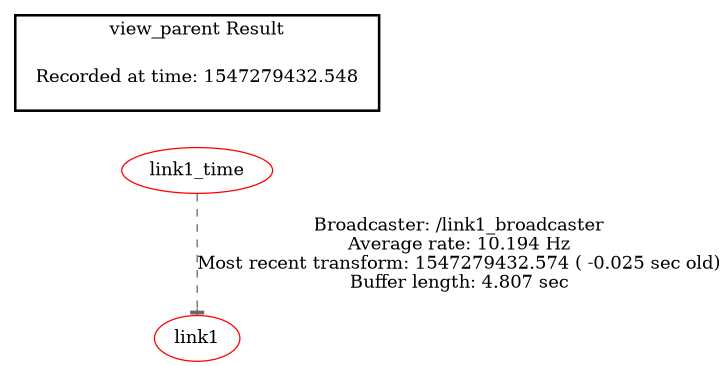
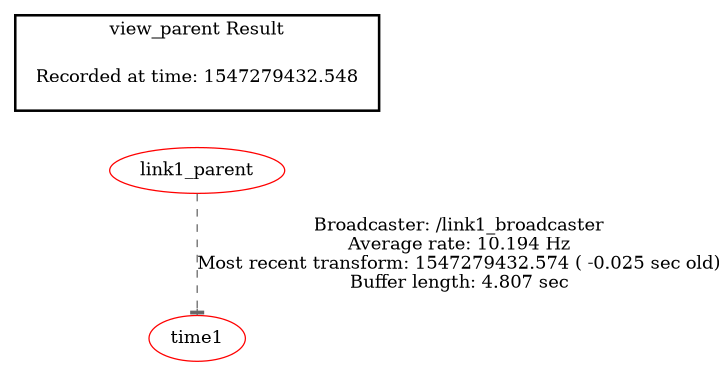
node "link1_time": label "link1_time" -> "link1_parent"
node "link1": label "link1" -> "time1"
